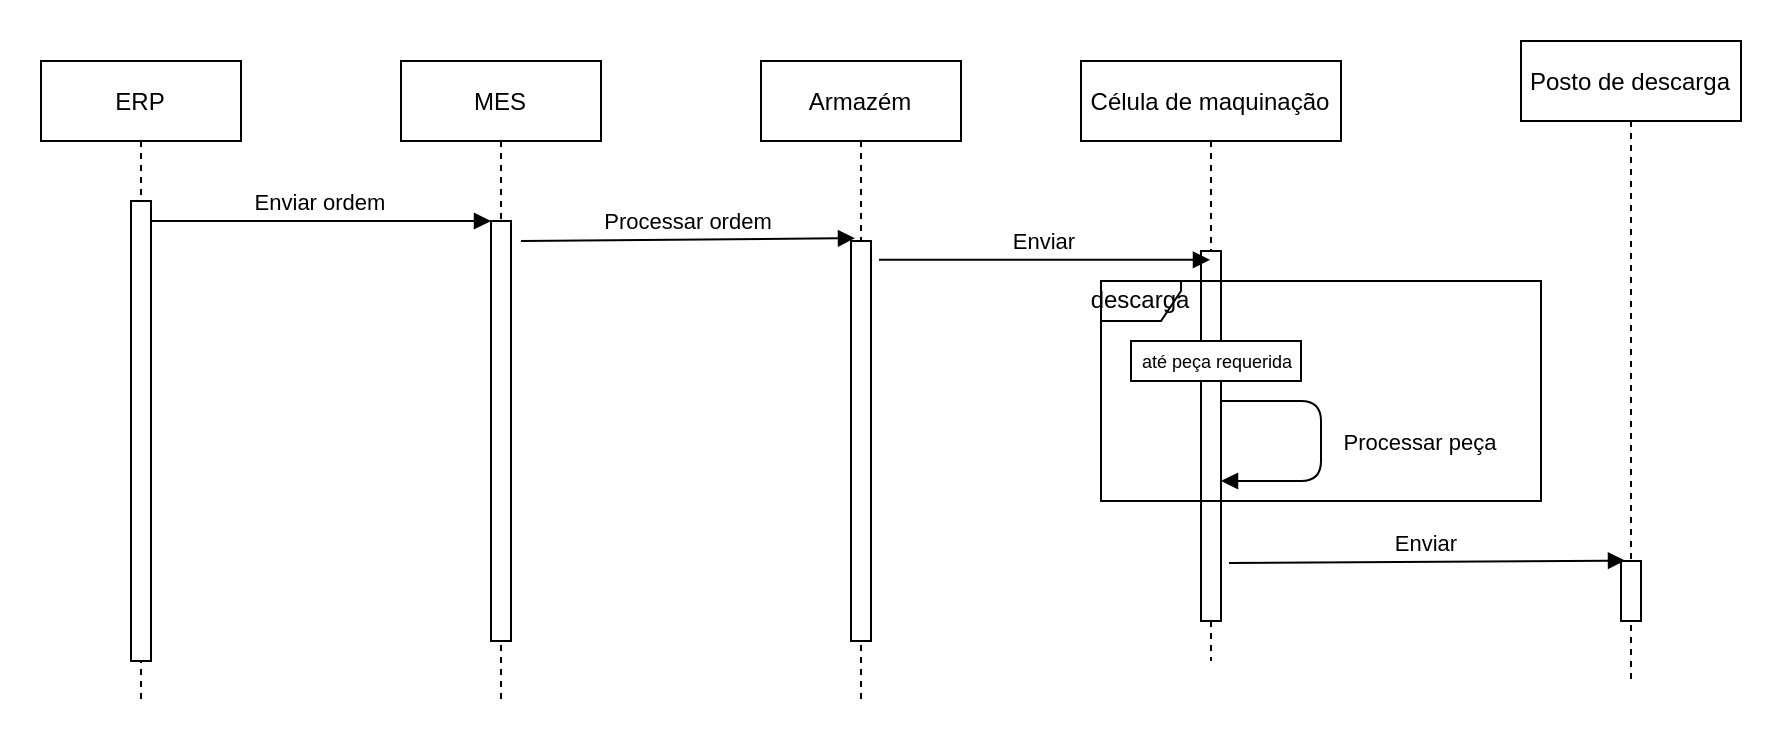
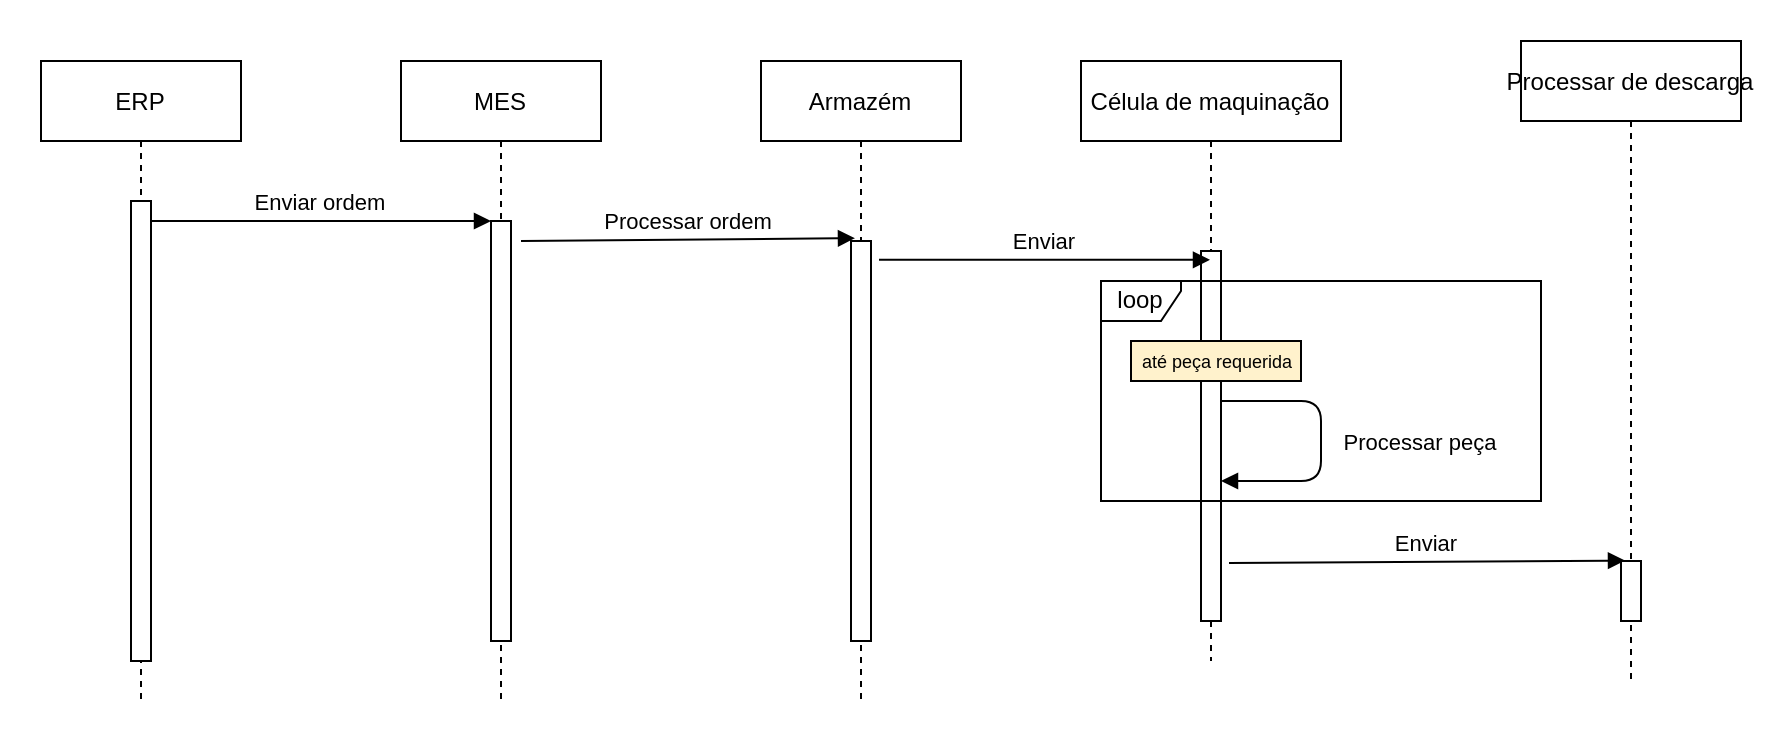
node "Posto de descarga": label "Posto de descarga" -> "Processar de descarga"
node "descarga": label "descarga" -> "loop"
node "até peça requerida": fillcolor #ffffff -> #fff2cc
